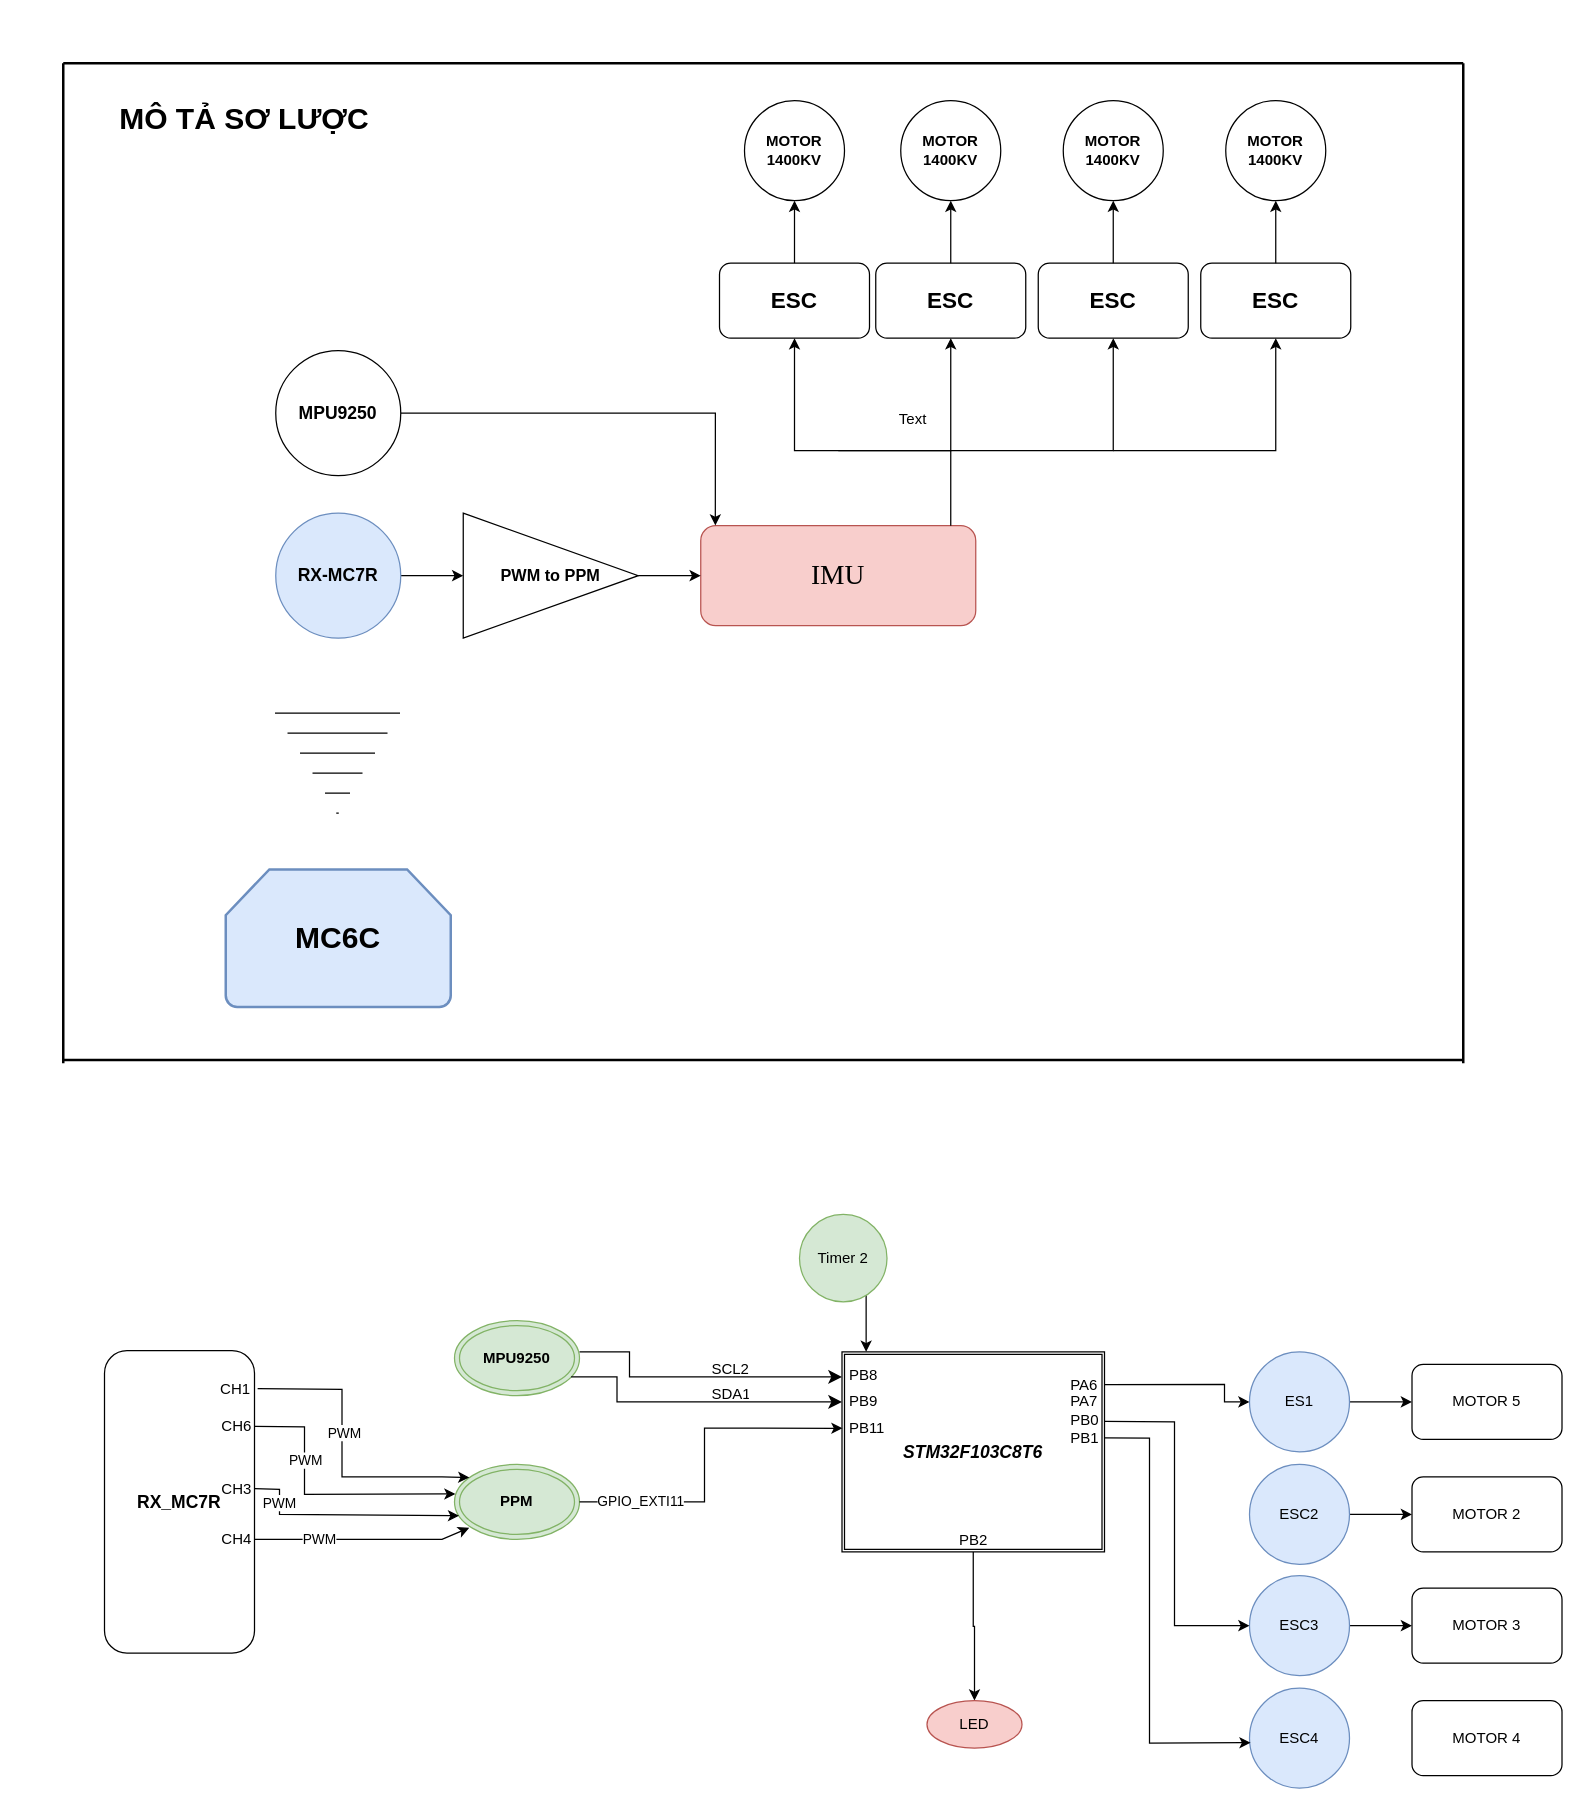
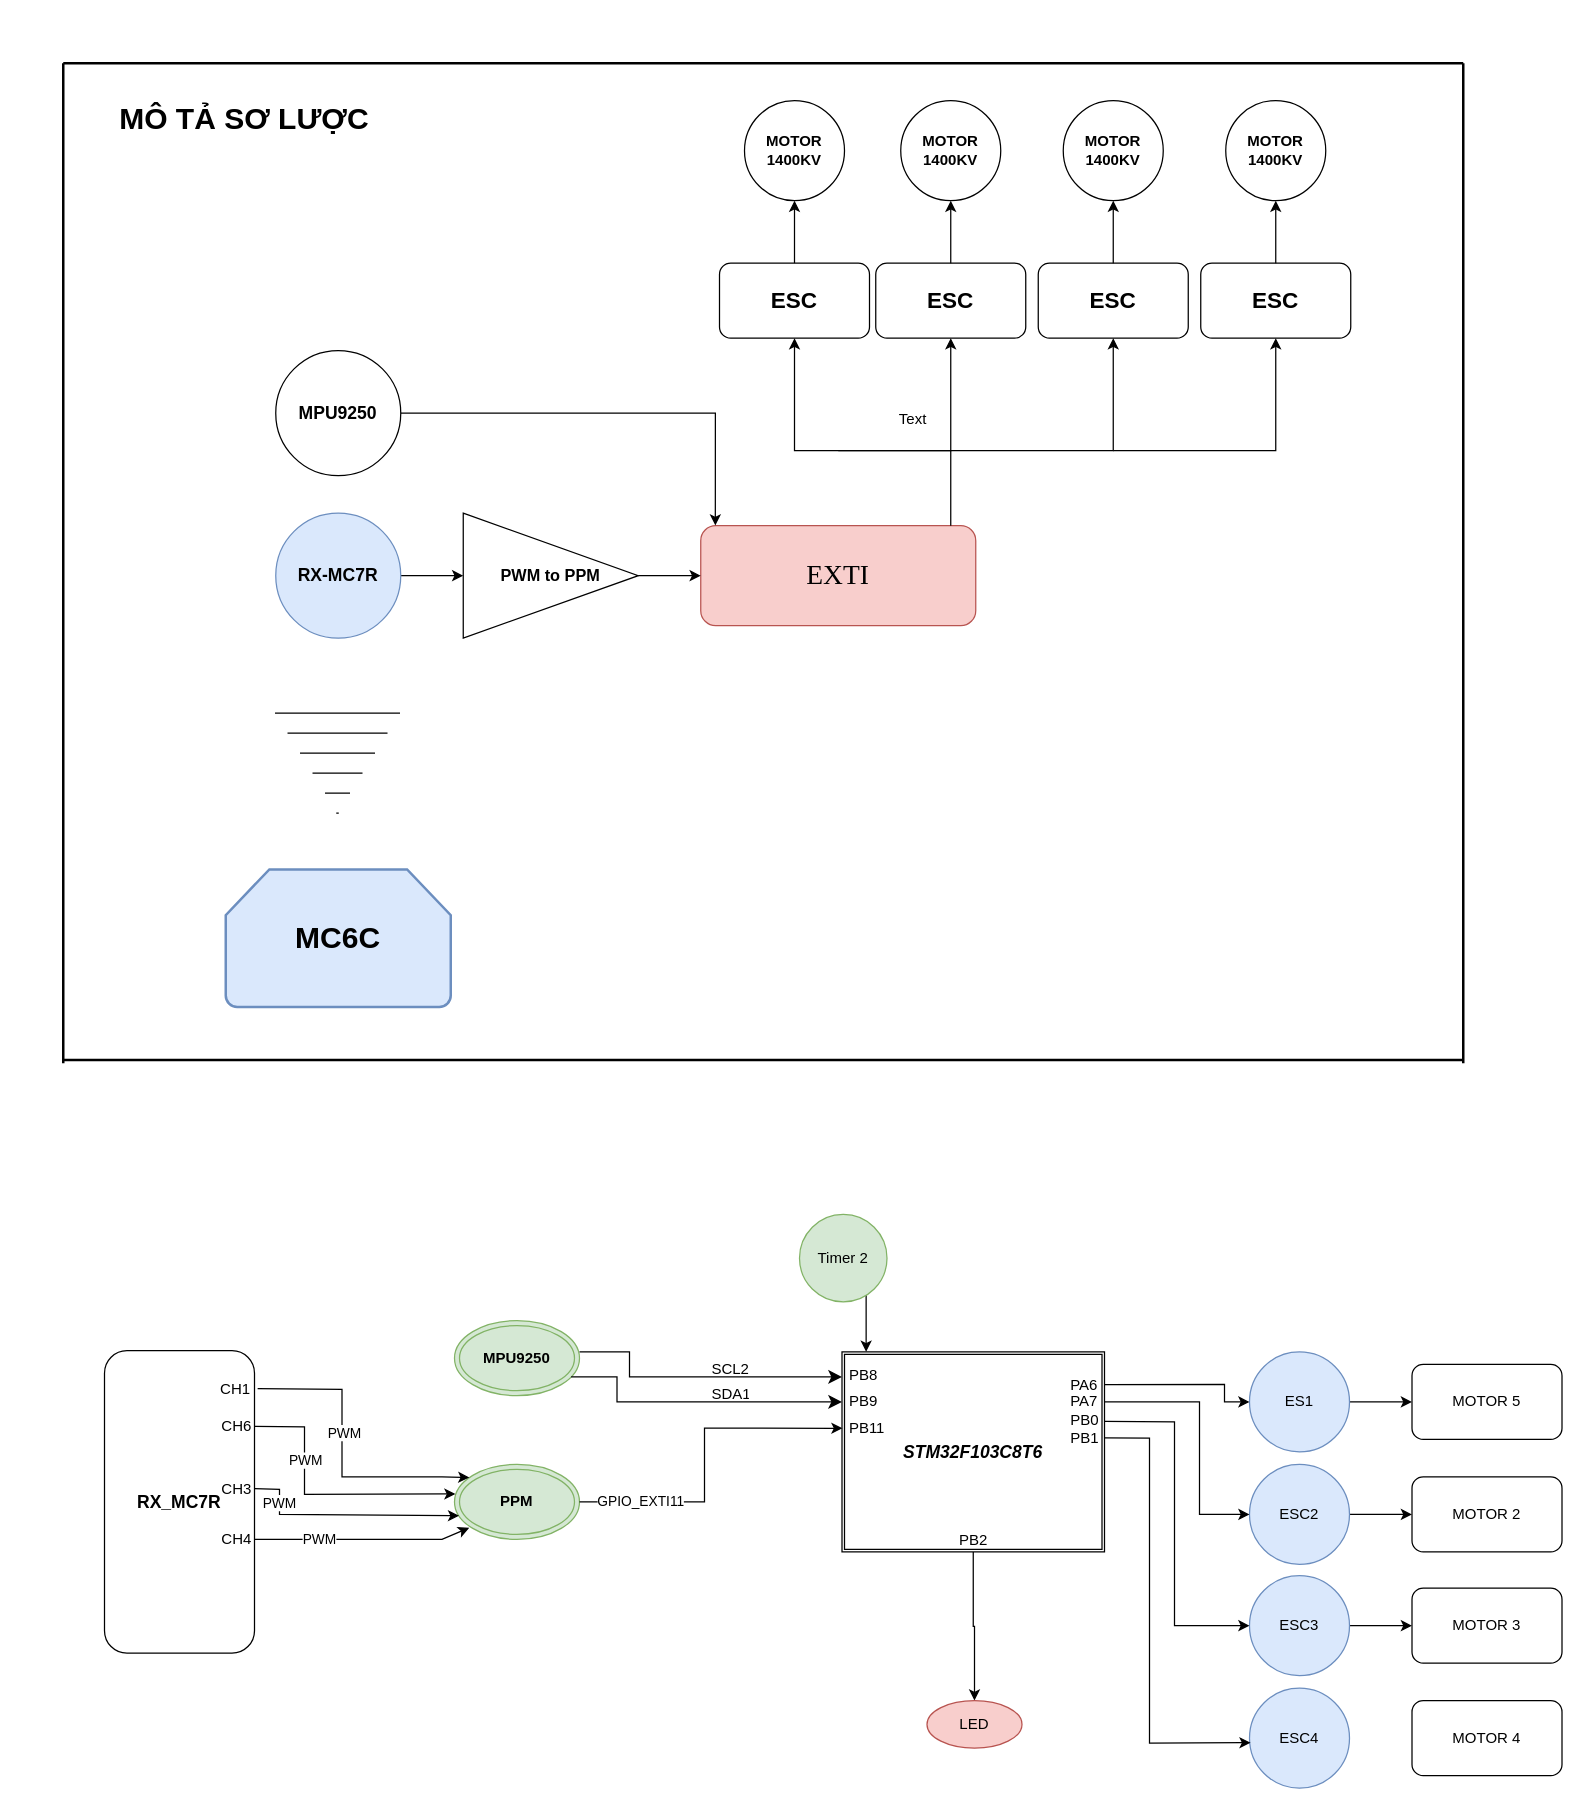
node "IMU": label "IMU" -> "EXTI"
edge "STM32F103C8T6" -> "ESC2": added
